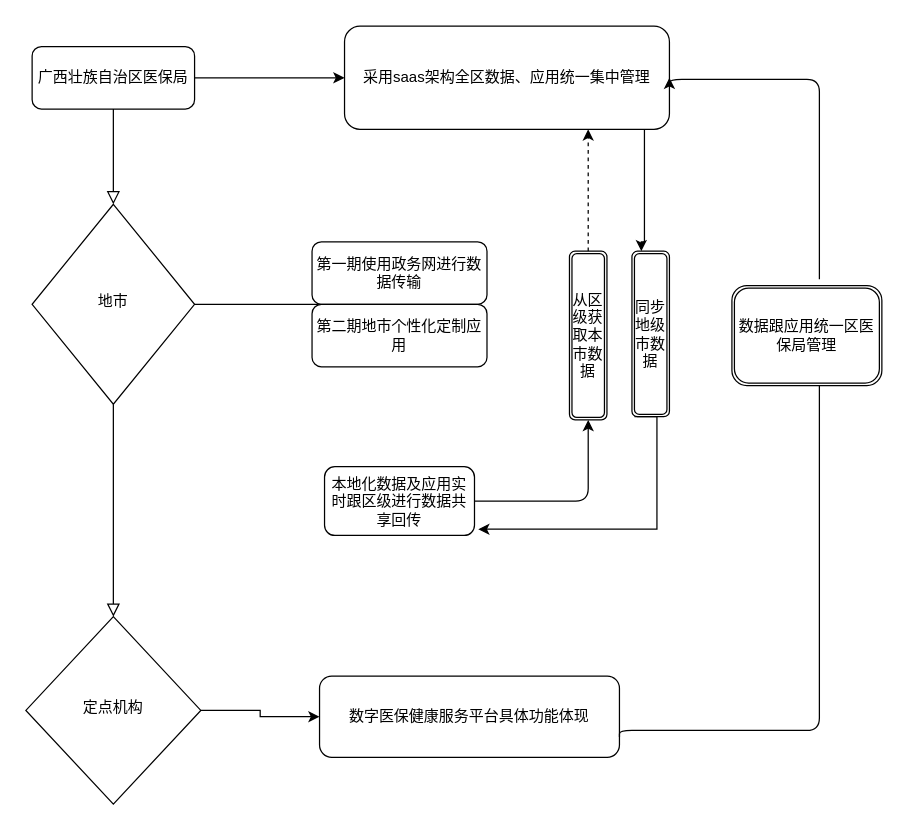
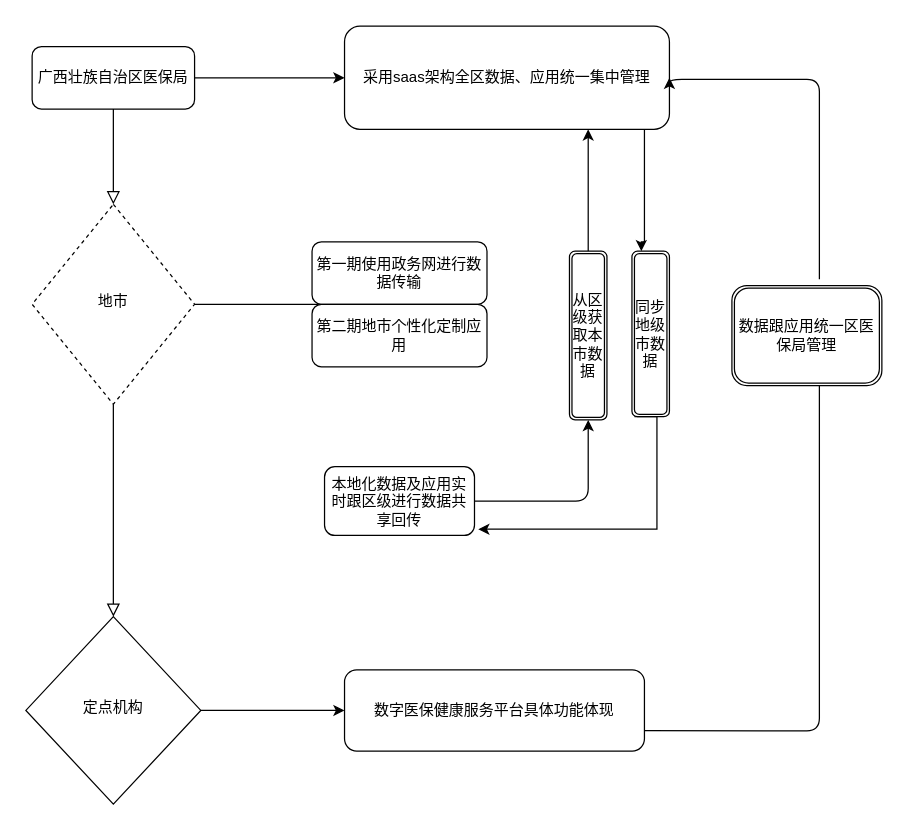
edge "从区级获取本市数据" -> "采用saas架构全区数据、应用统一集中管理": style dashed -> solid
node "地市": style solid -> dashed
node "数字医保健康服务平台具体功能体现": moved (469, 717) -> (494, 711)
